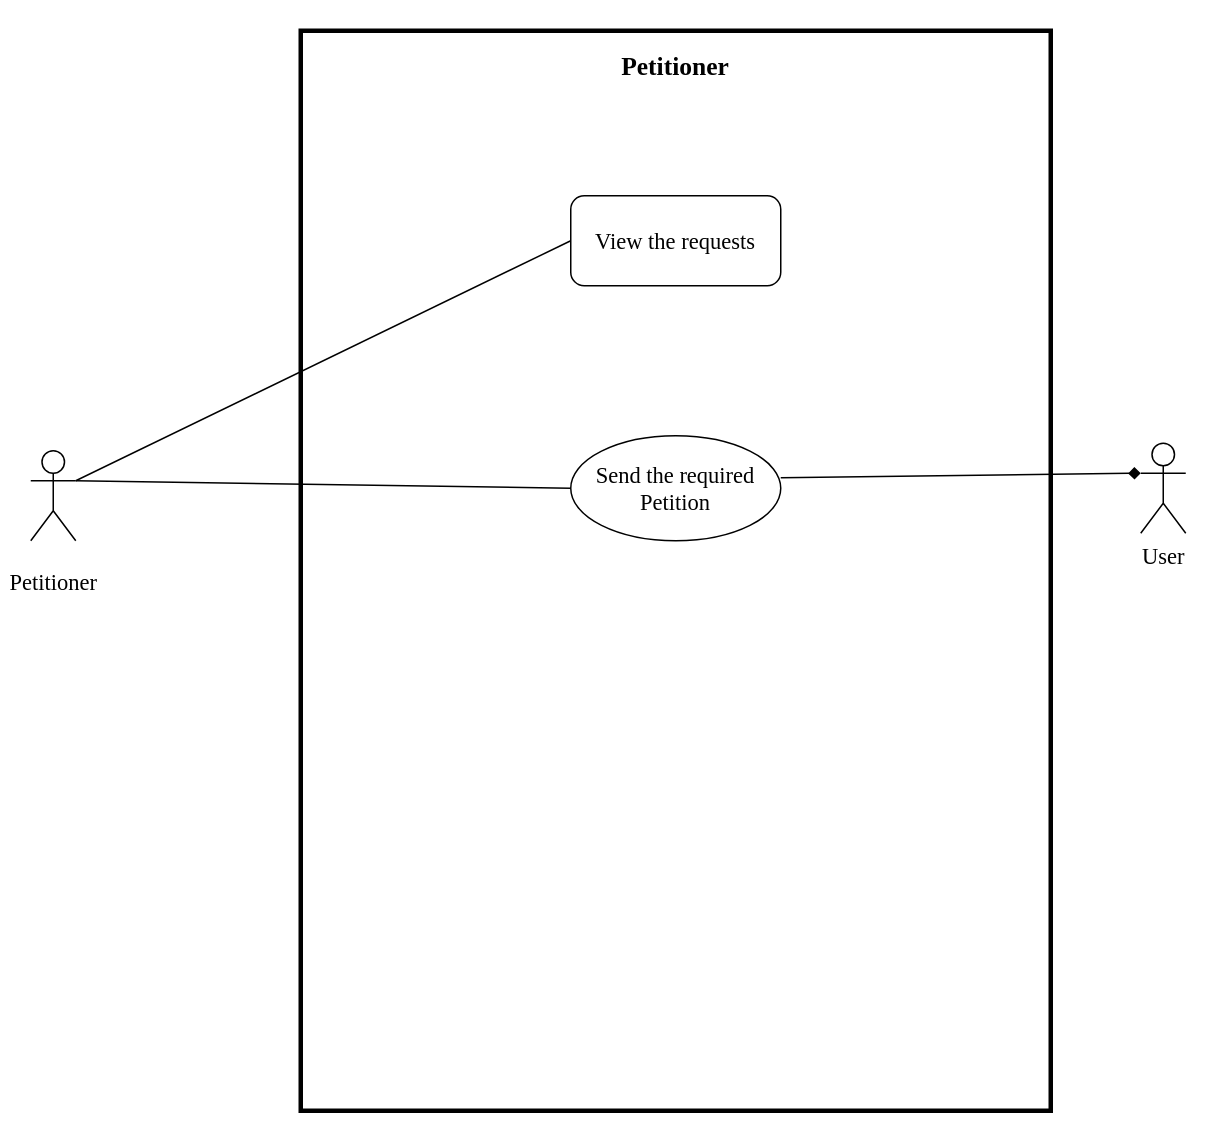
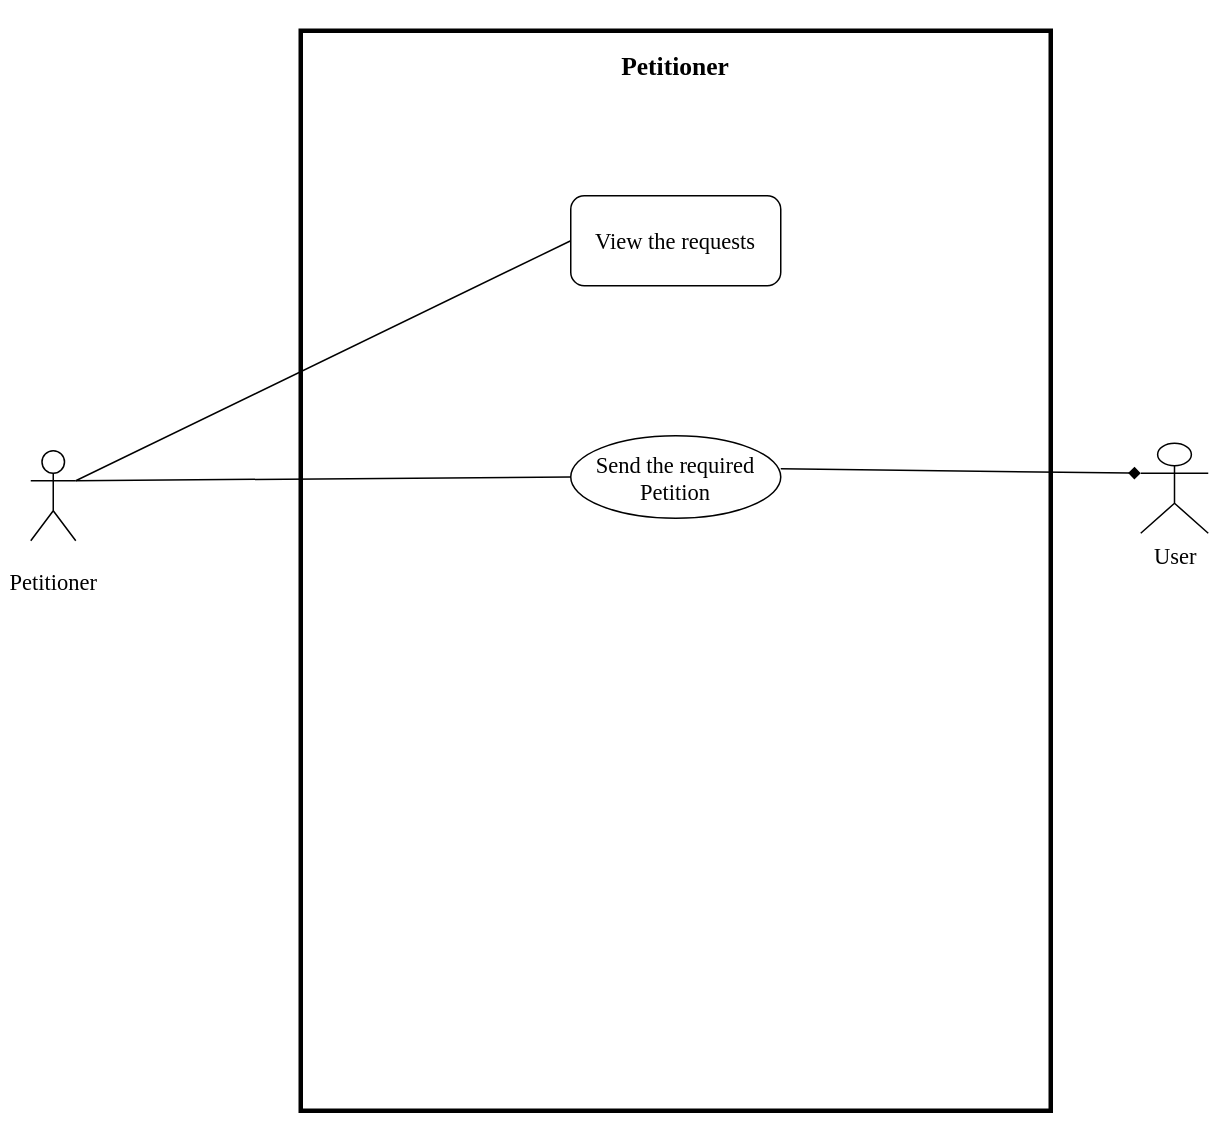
node "Send the required Petition": size 210x105 -> 210x83
node "User": size 45x90 -> 68x90
